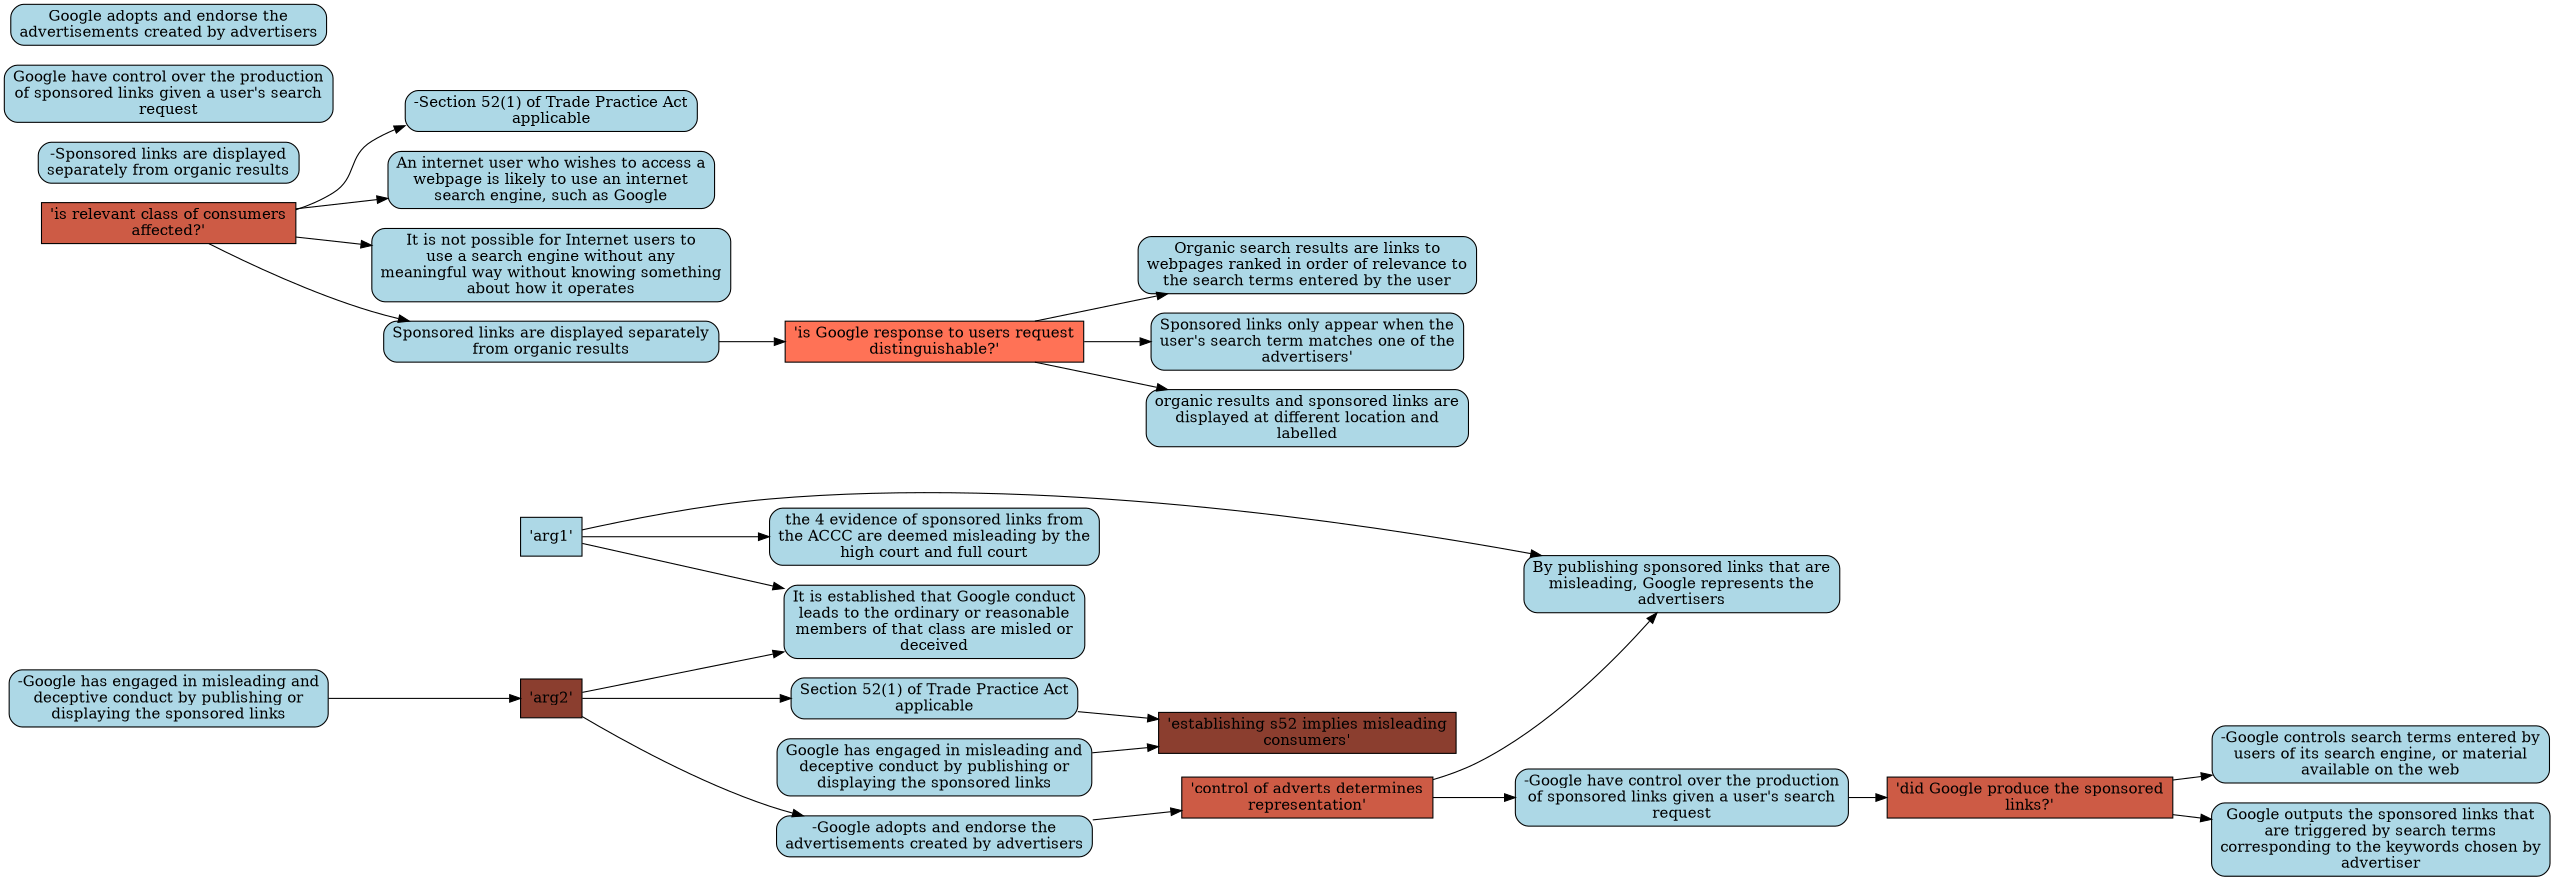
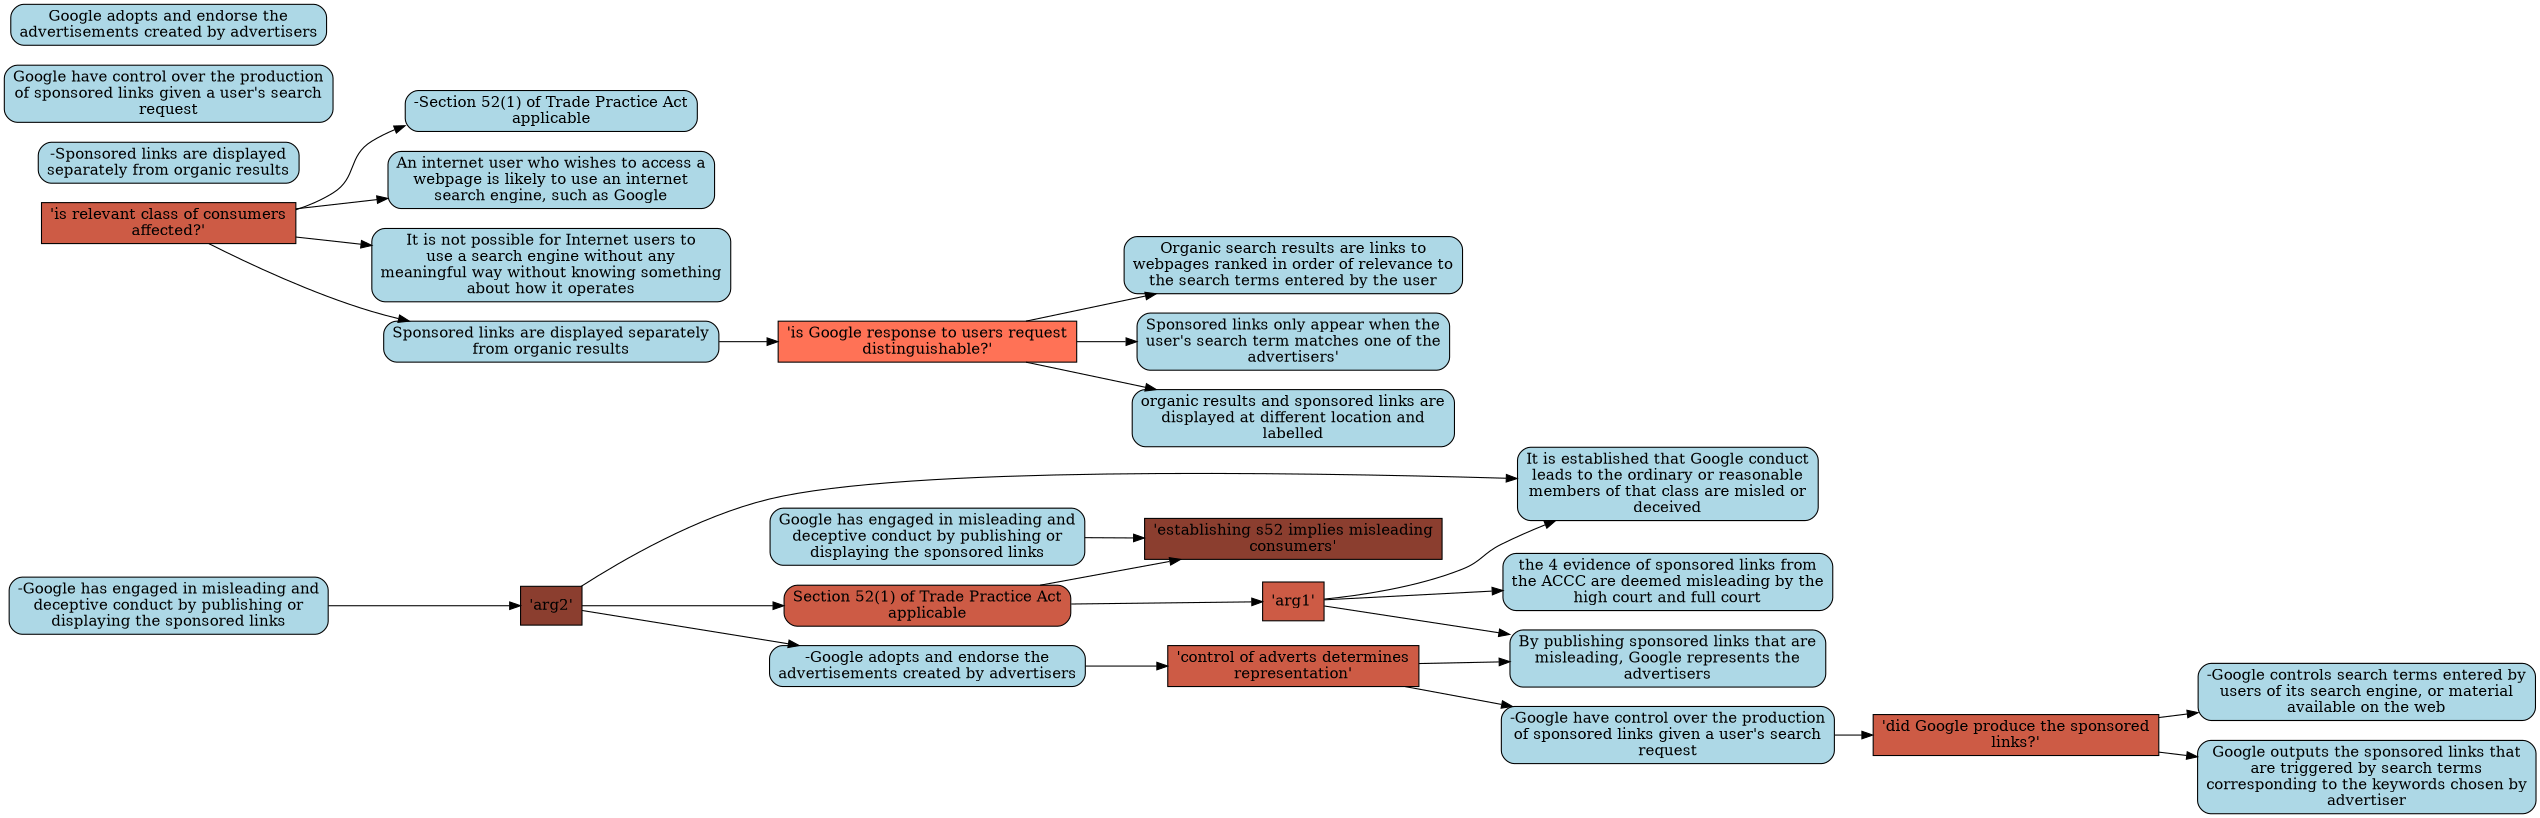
node "'arg1'": fillcolor lightblue -> coral3
edge "Section 52(1) of Trade Practice Act applicable" -> "'arg1'": added
node "Section 52(1) of Trade Practice Act applicable": fillcolor lightblue -> coral3
